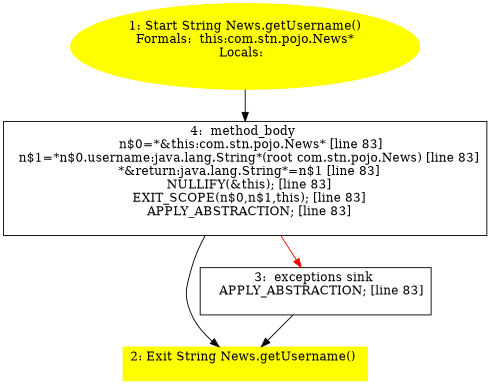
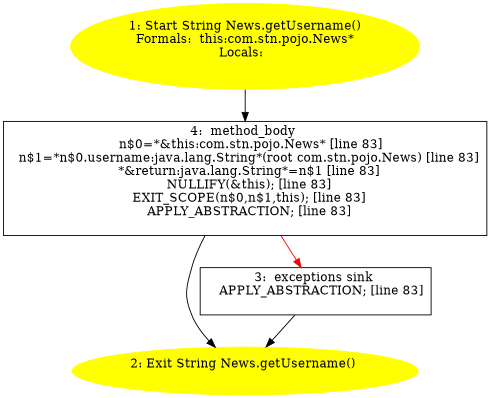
node "2: Exit String News.getUsername()": shape box -> ellipse
